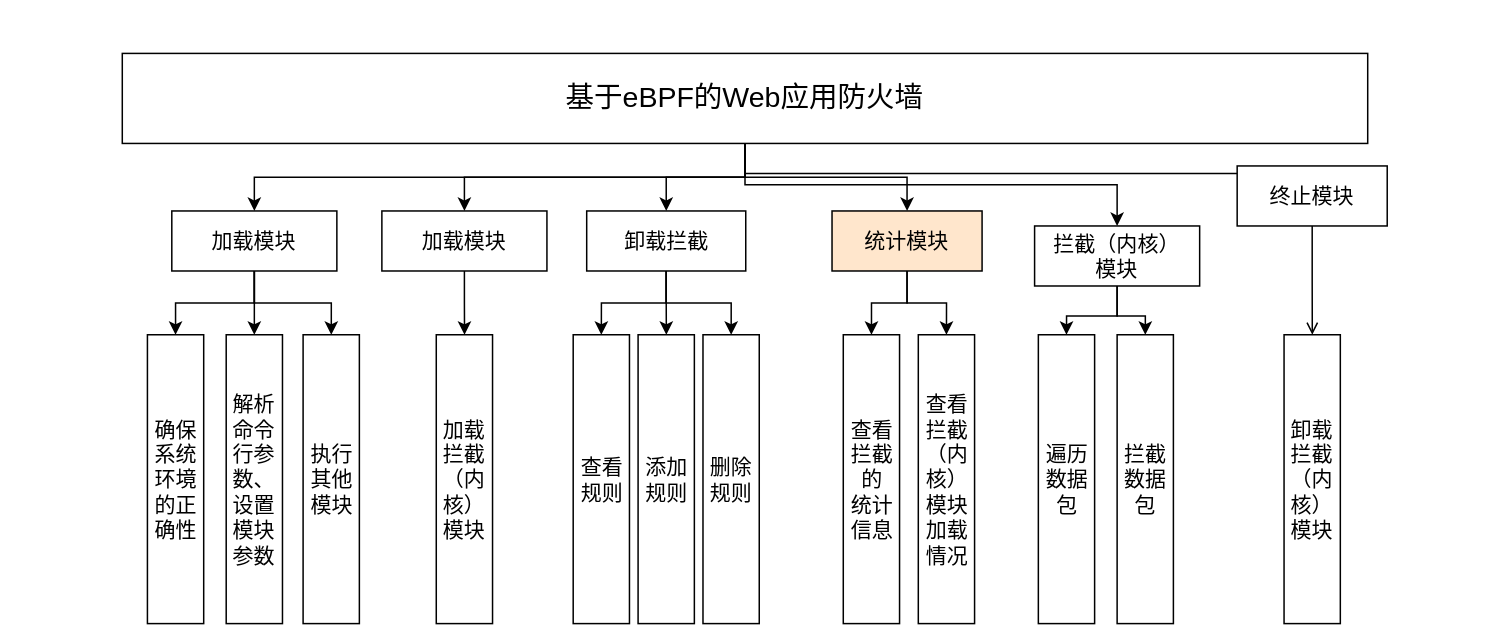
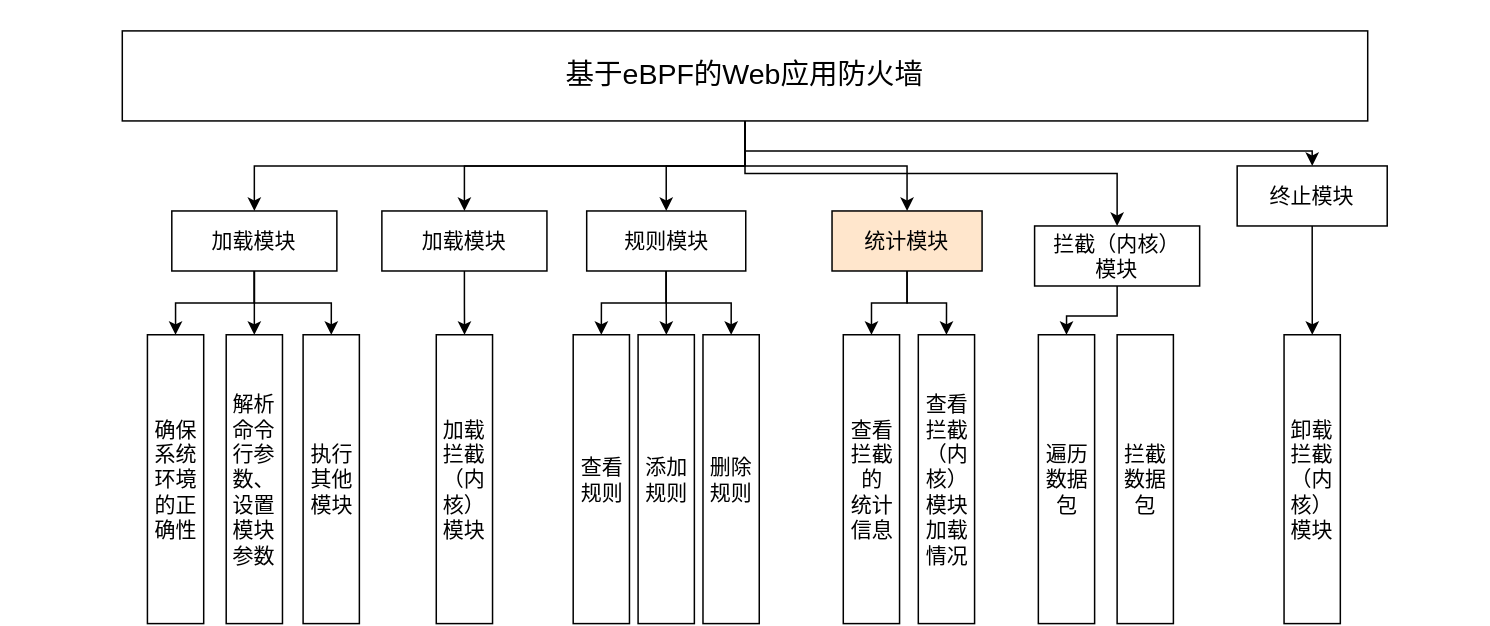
node "基于eBPF的Web应用防火墙": moved (745, 98) -> (745, 76)
node "卸载拦截": label "卸载拦截" -> "规则模块"
edge "拦截（内核） 模块" -> "拦截数据包": removed
edge "终止模块" -> "卸载拦截（内核）模块": arrowhead open -> classic
